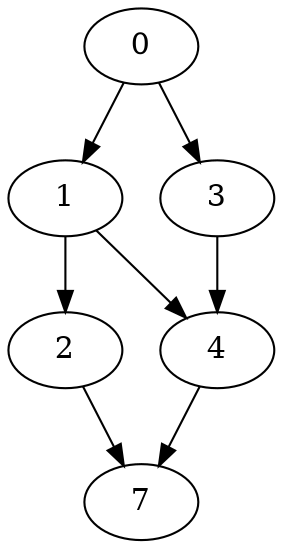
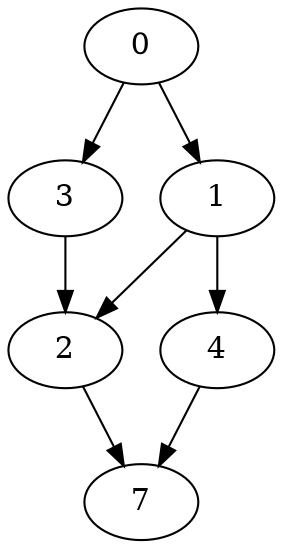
edge "3" -> "4": now "3" -> "2"
